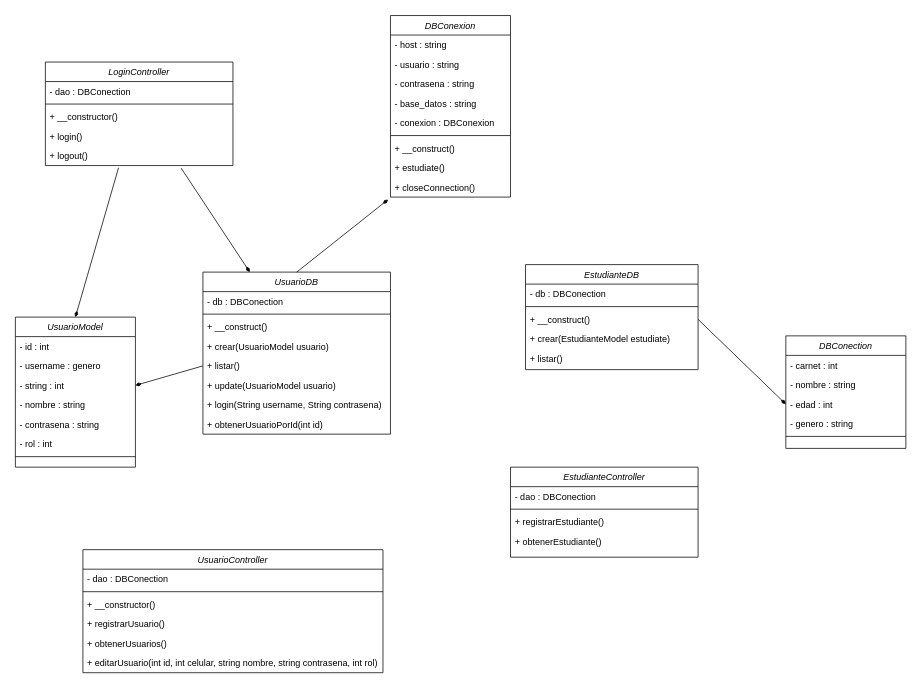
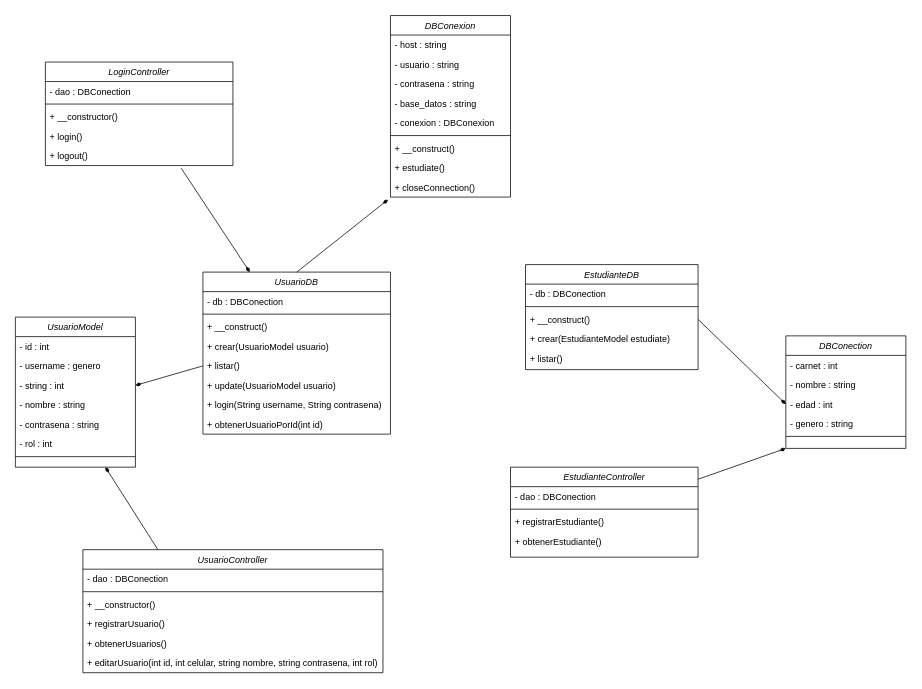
edge "+ logout()" -> "UsuarioModel": removed
edge "EstudianteController" -> "DBConection": added
edge "UsuarioController" -> "UsuarioModel": added
